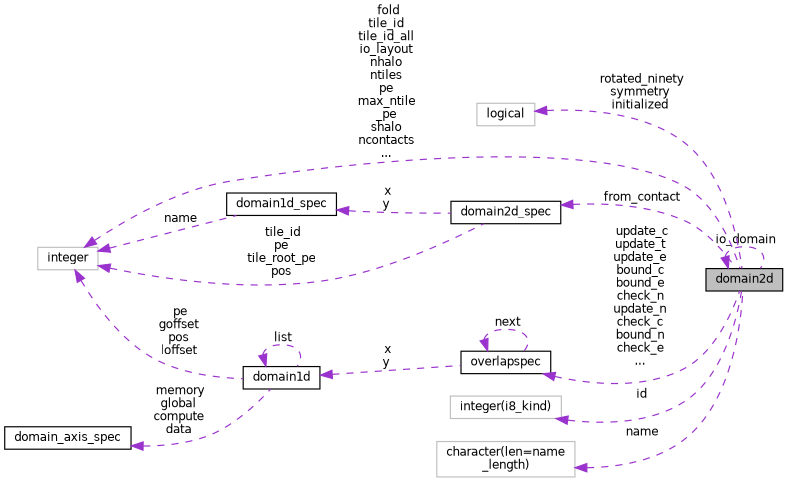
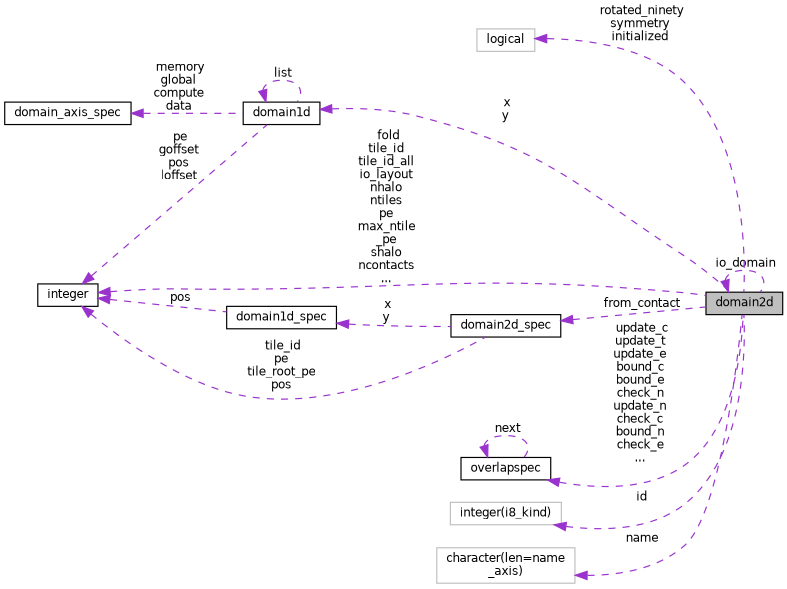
edge "domain1d_spec" -> "integer": label " name" -> " pos"
node "integer": color grey75 -> black
edge "overlapspec" -> "domain1d": now "domain2d" -> "domain1d"
node "character(len=name _length)": label "character(len=name _length)" -> "character(len=name _axis)"
